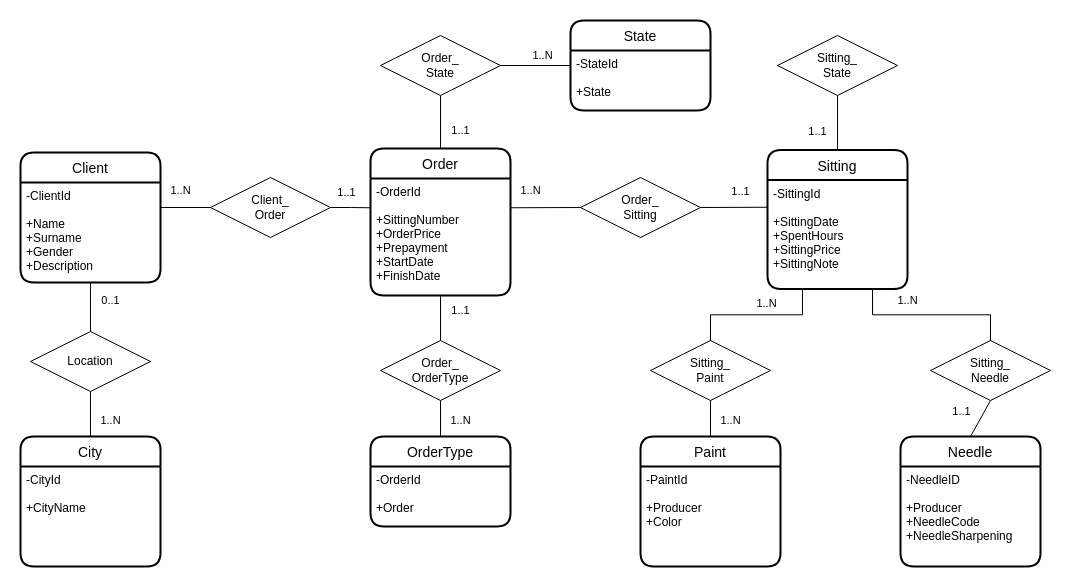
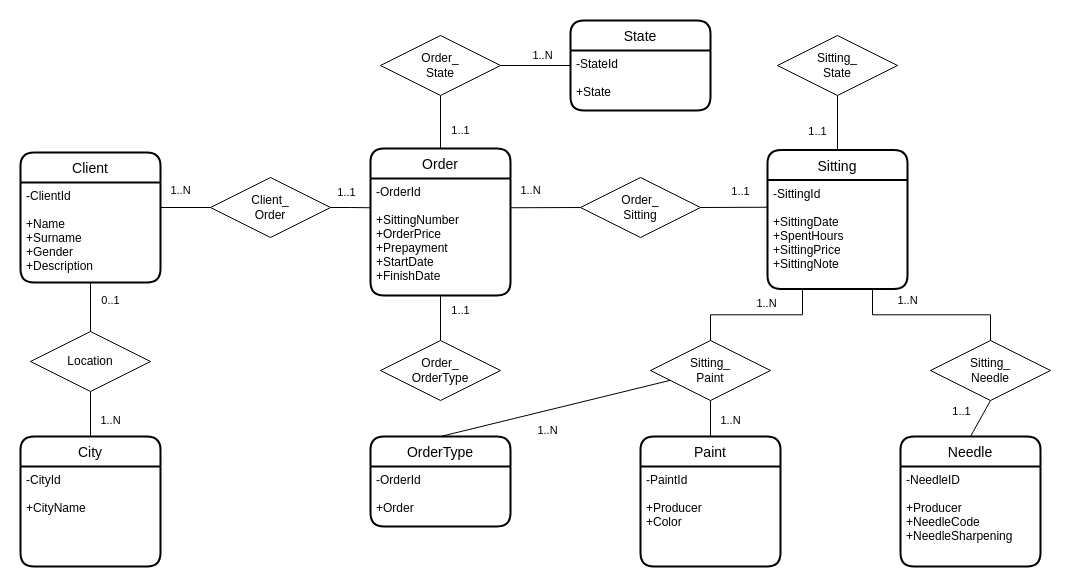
edge "Order_ OrderType" -- "OrderType": now "Sitting_ Paint" -- "OrderType"
